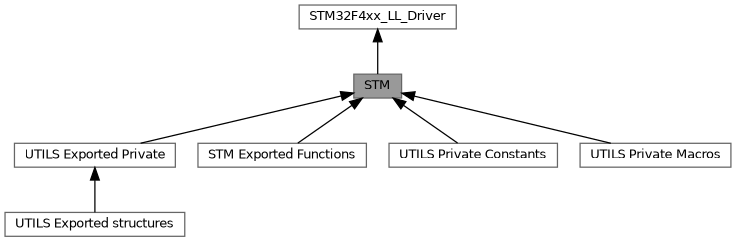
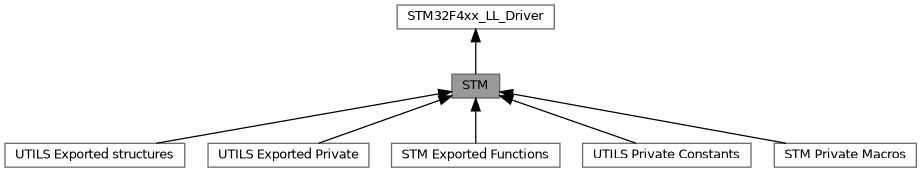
node "UTILS Private Macros": label "UTILS Private Macros" -> "STM Private Macros"
edge "UTILS Exported structures" -> "UTILS Exported Private": now "UTILS Exported structures" -> "STM"
